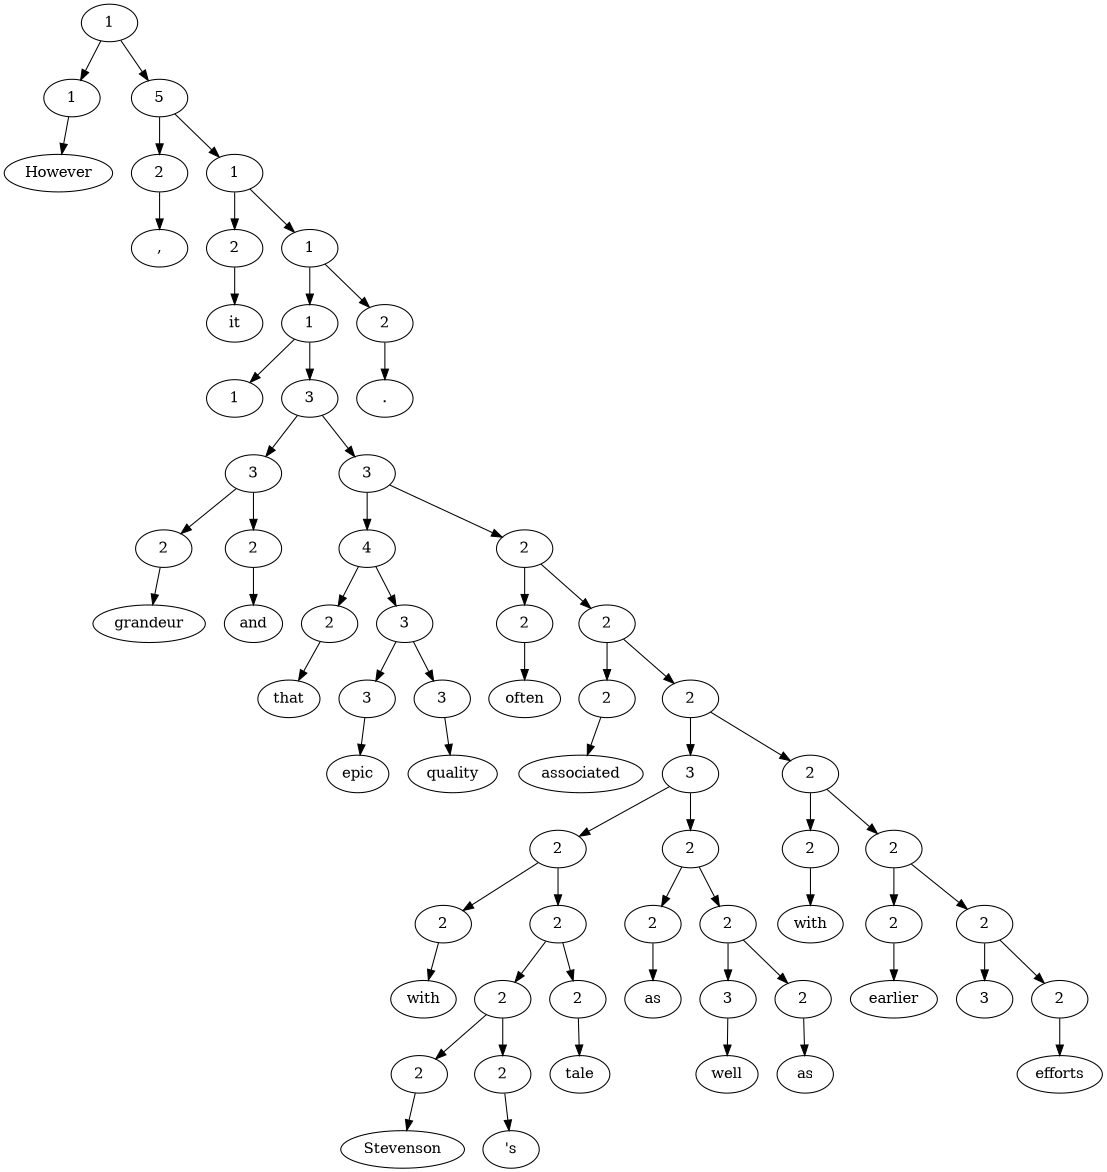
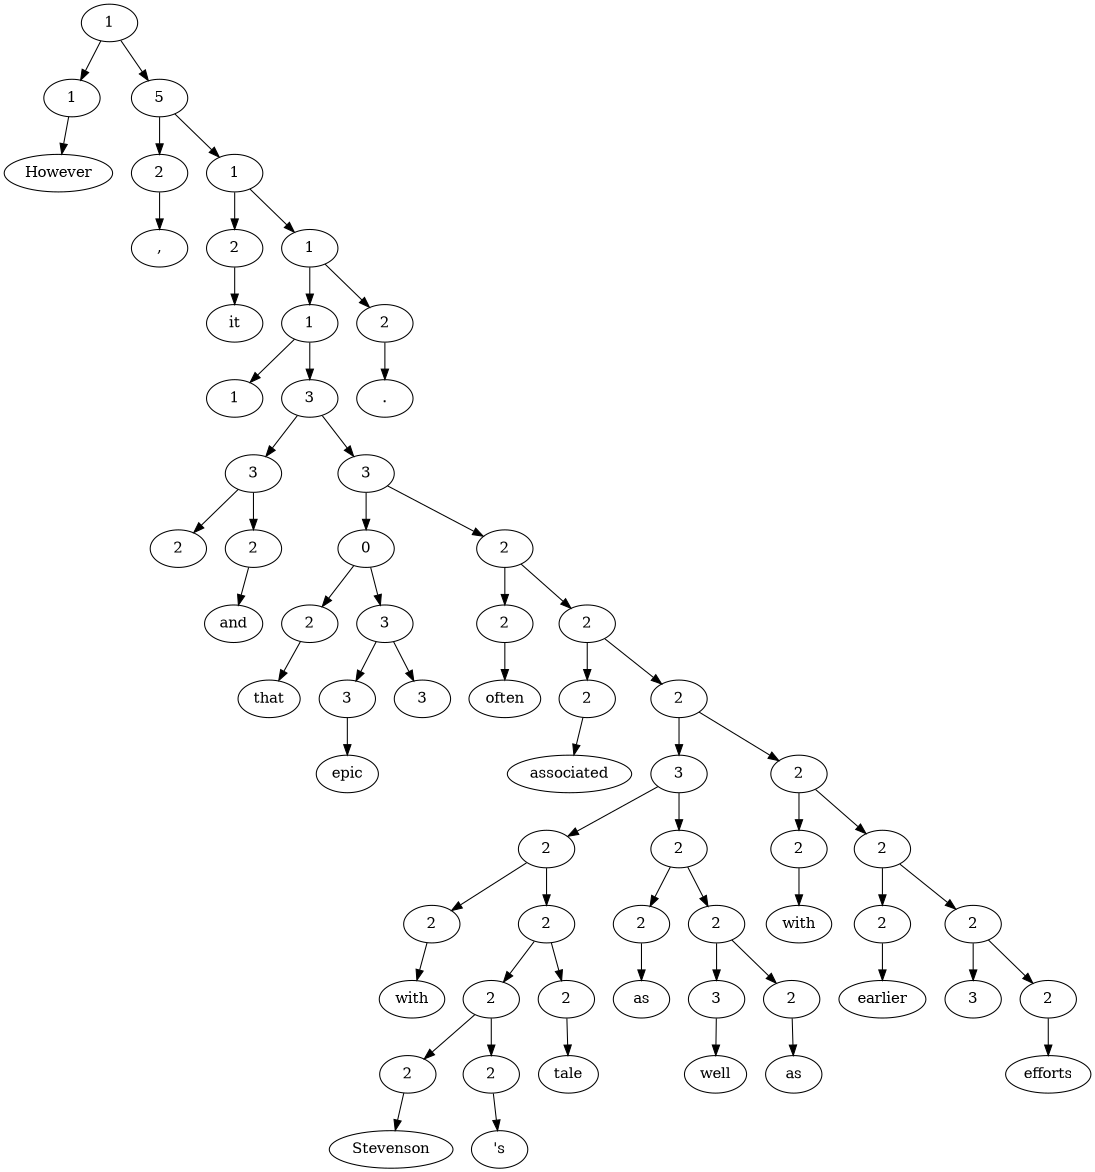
node "4": label "4" -> "0"
node "grandeur": removed
node "quality": removed
